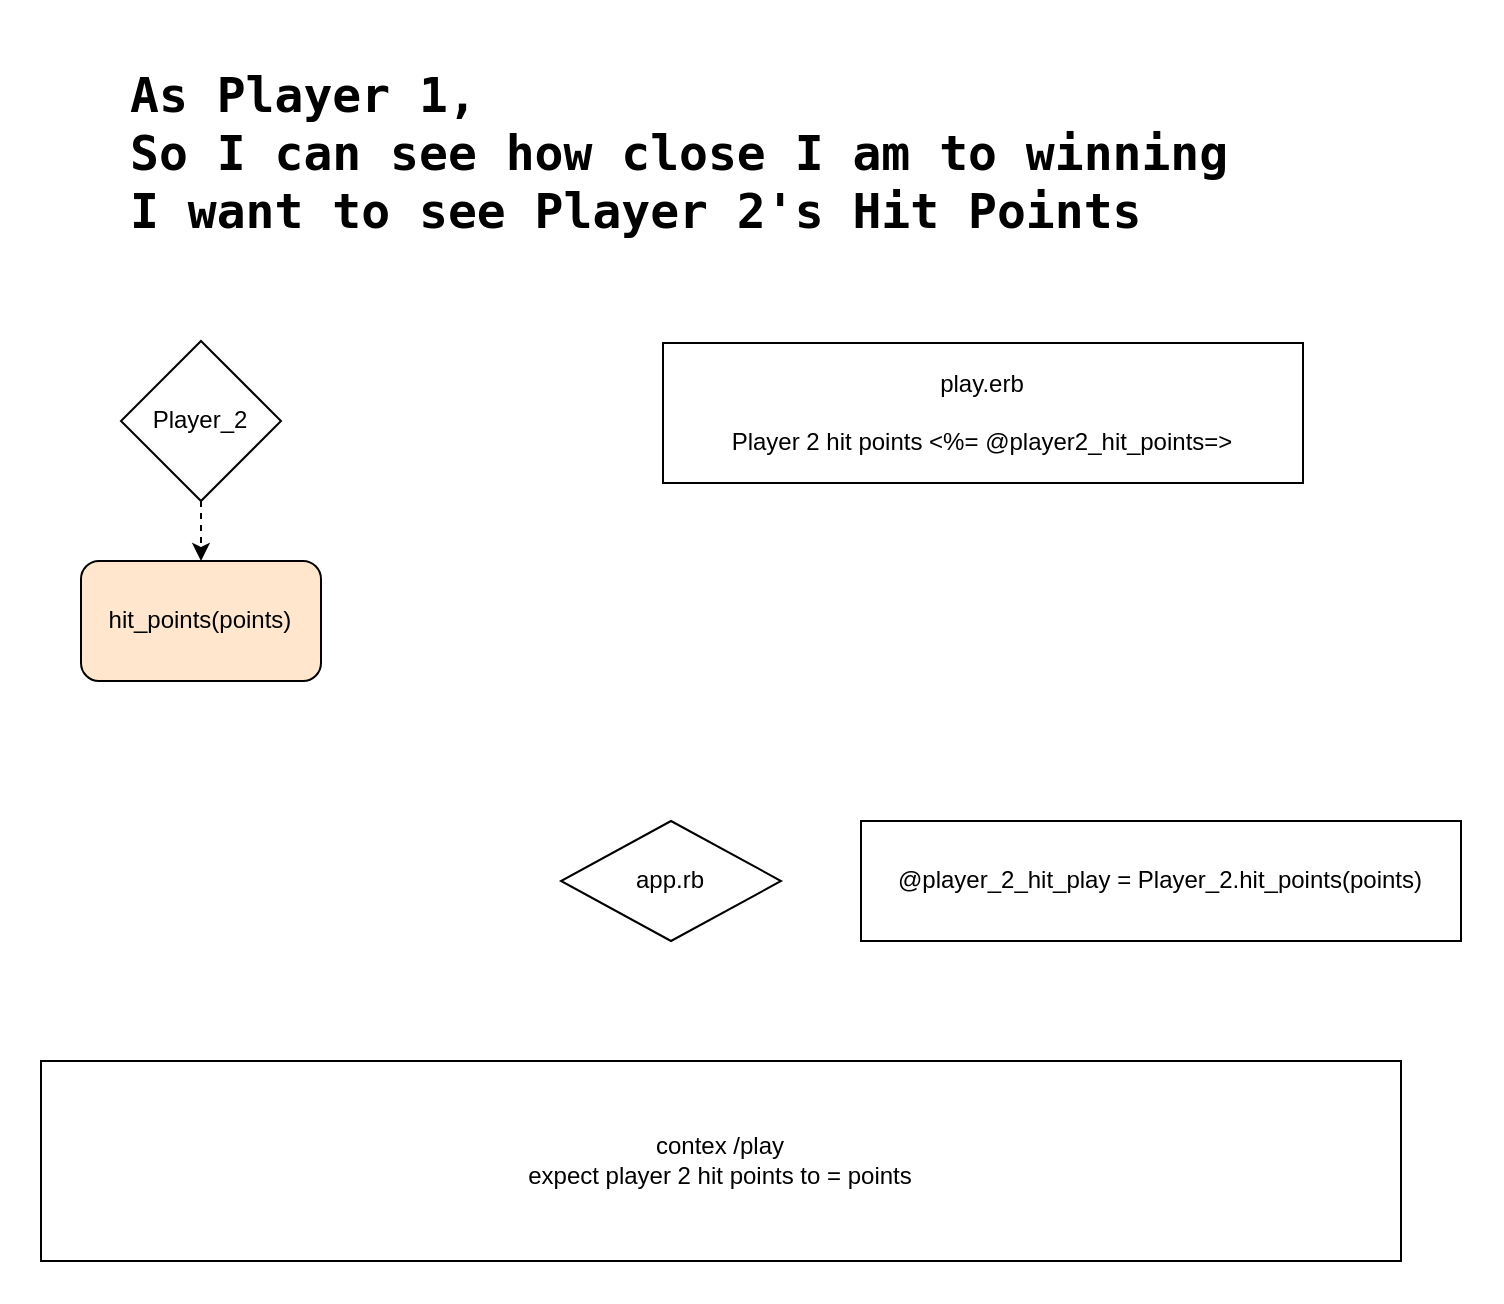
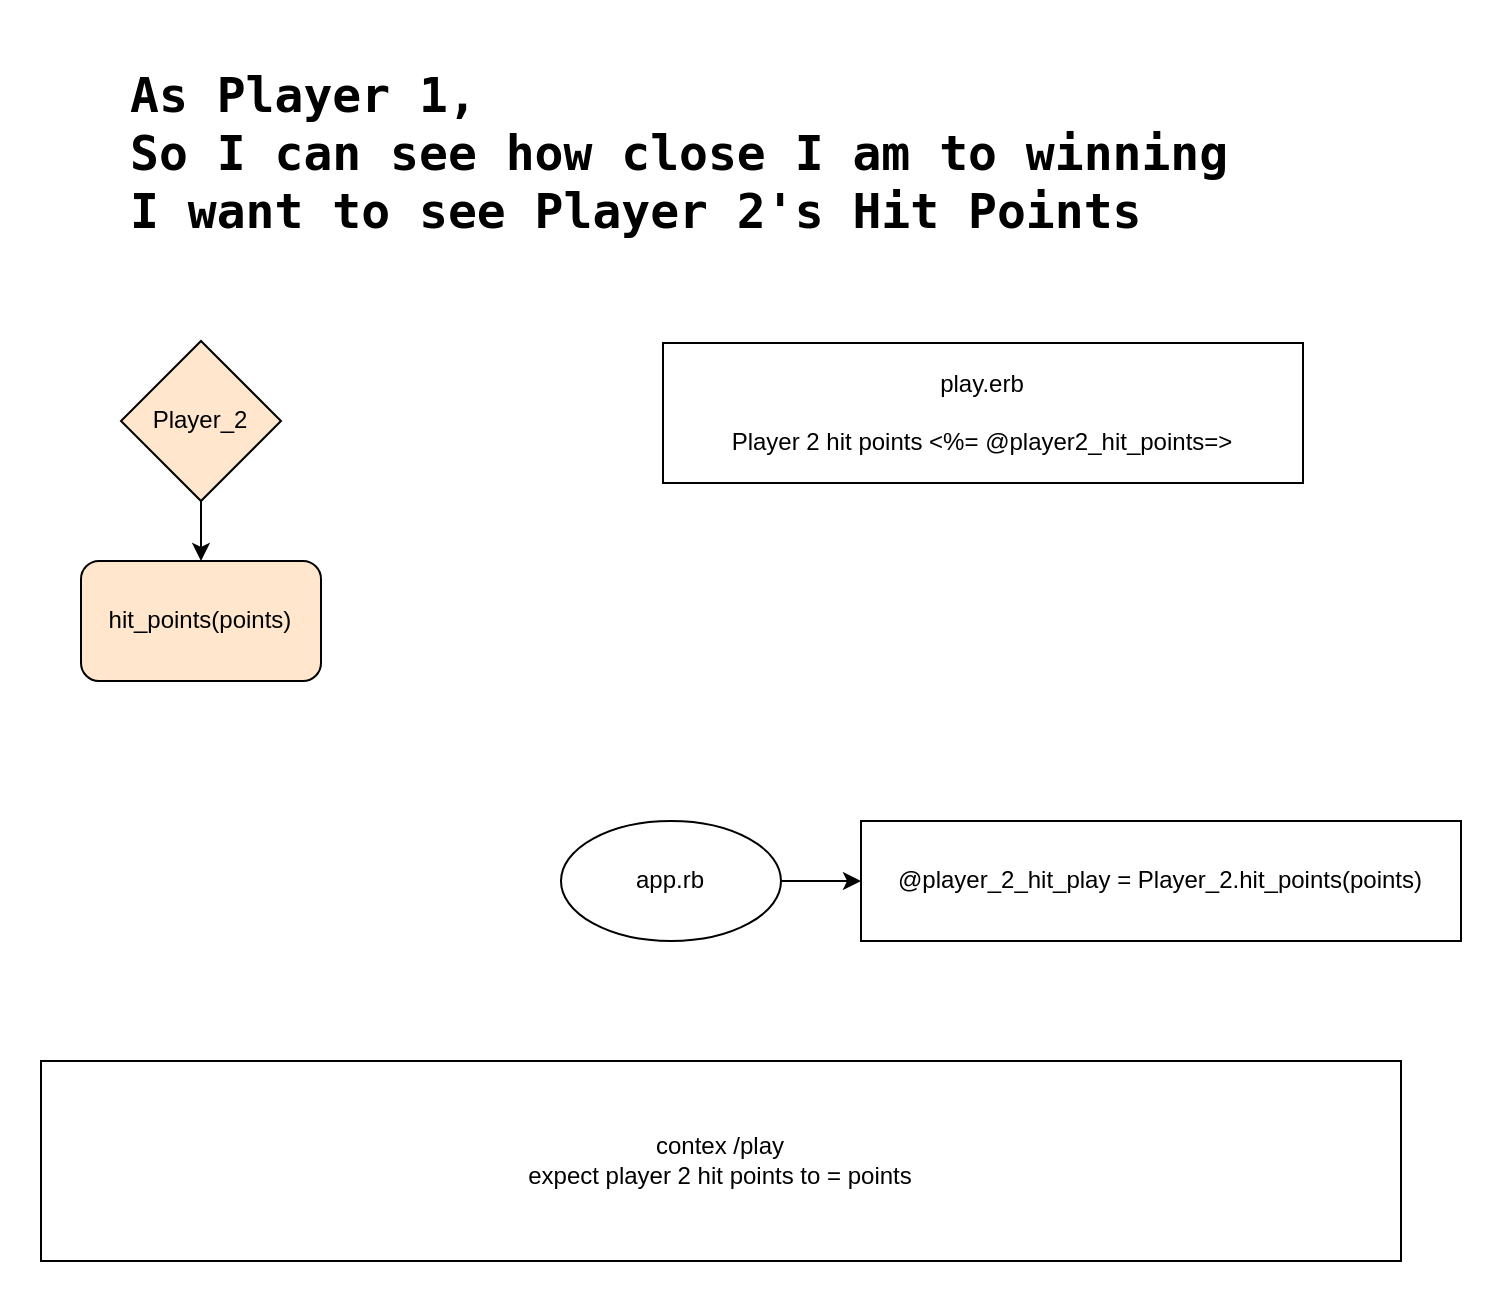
node "Player_2": fillcolor #ffffff -> #ffe6cc
edge "Player_2" -> "hit_points(points)": style dashed -> solid
node "app.rb": shape diamond -> ellipse
edge "app.rb" -> "@player_2_hit_play = Player_2.hit_points(points)": added
